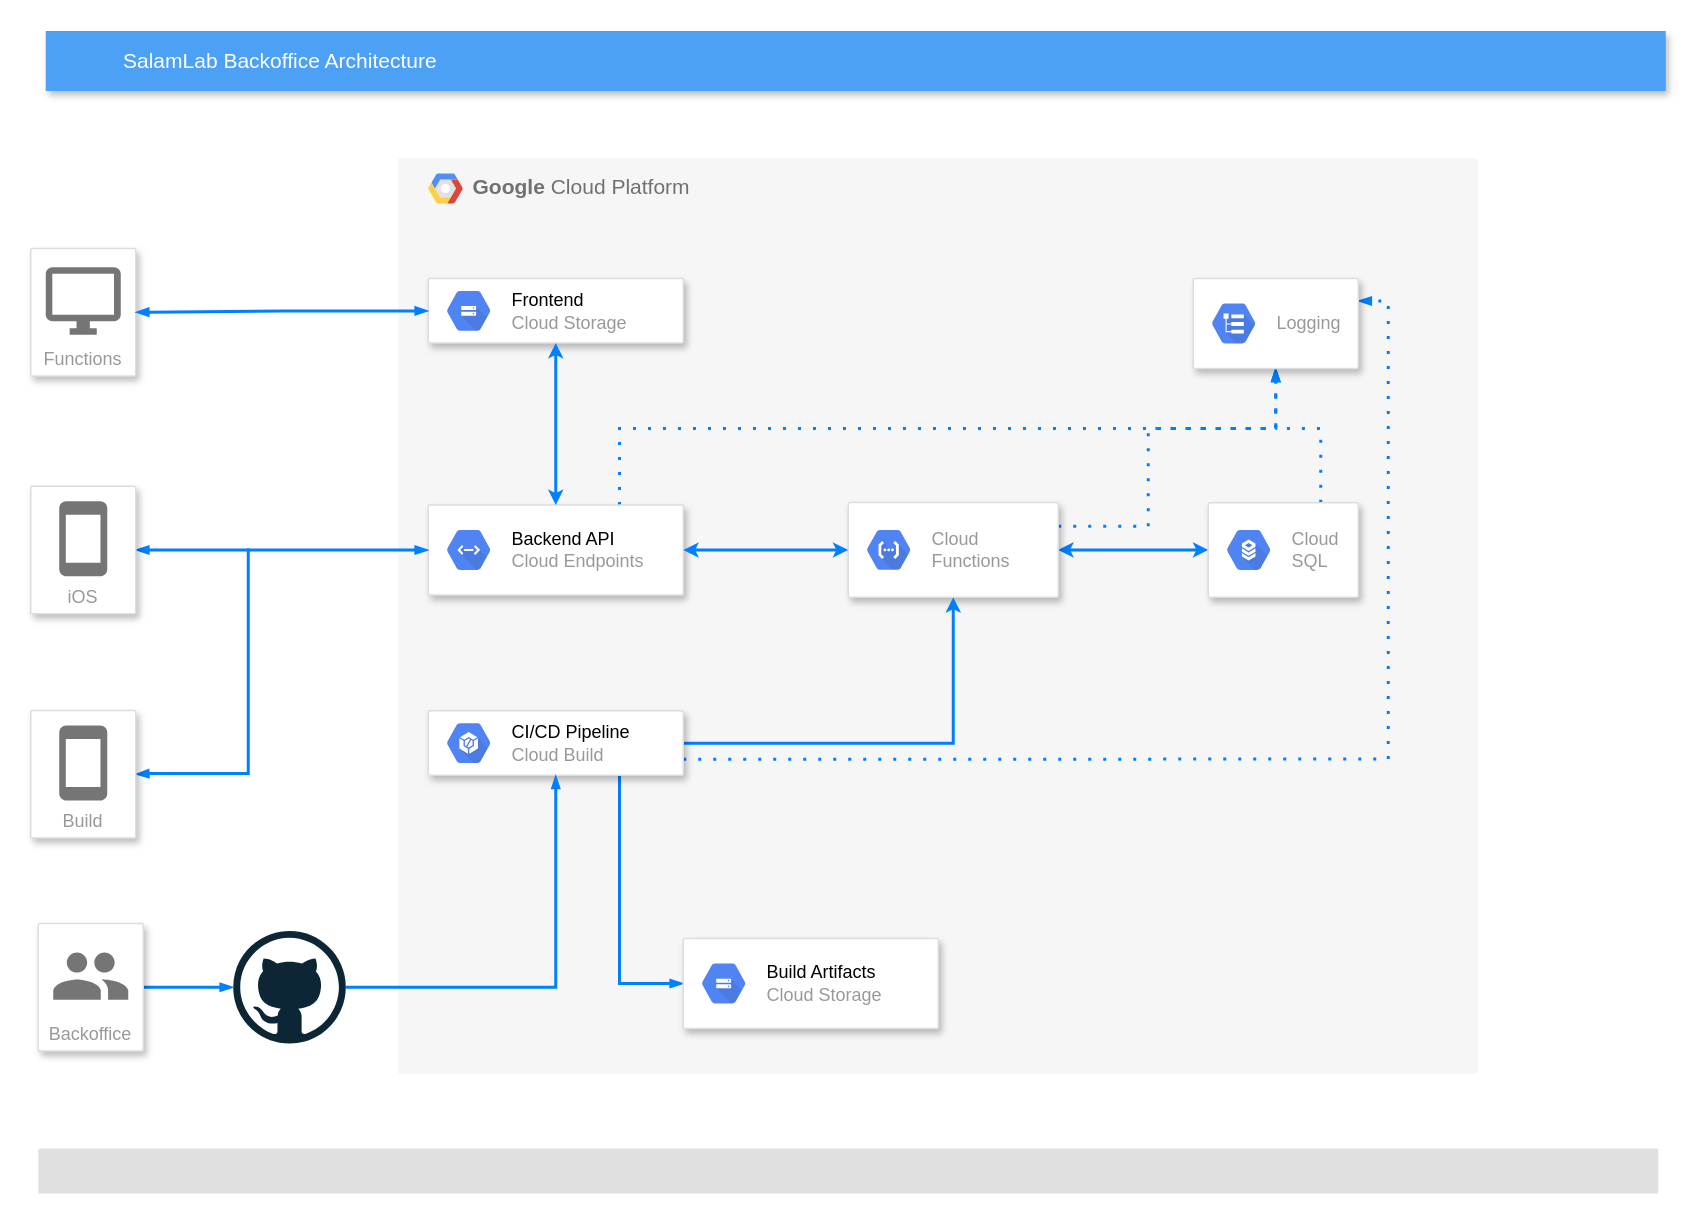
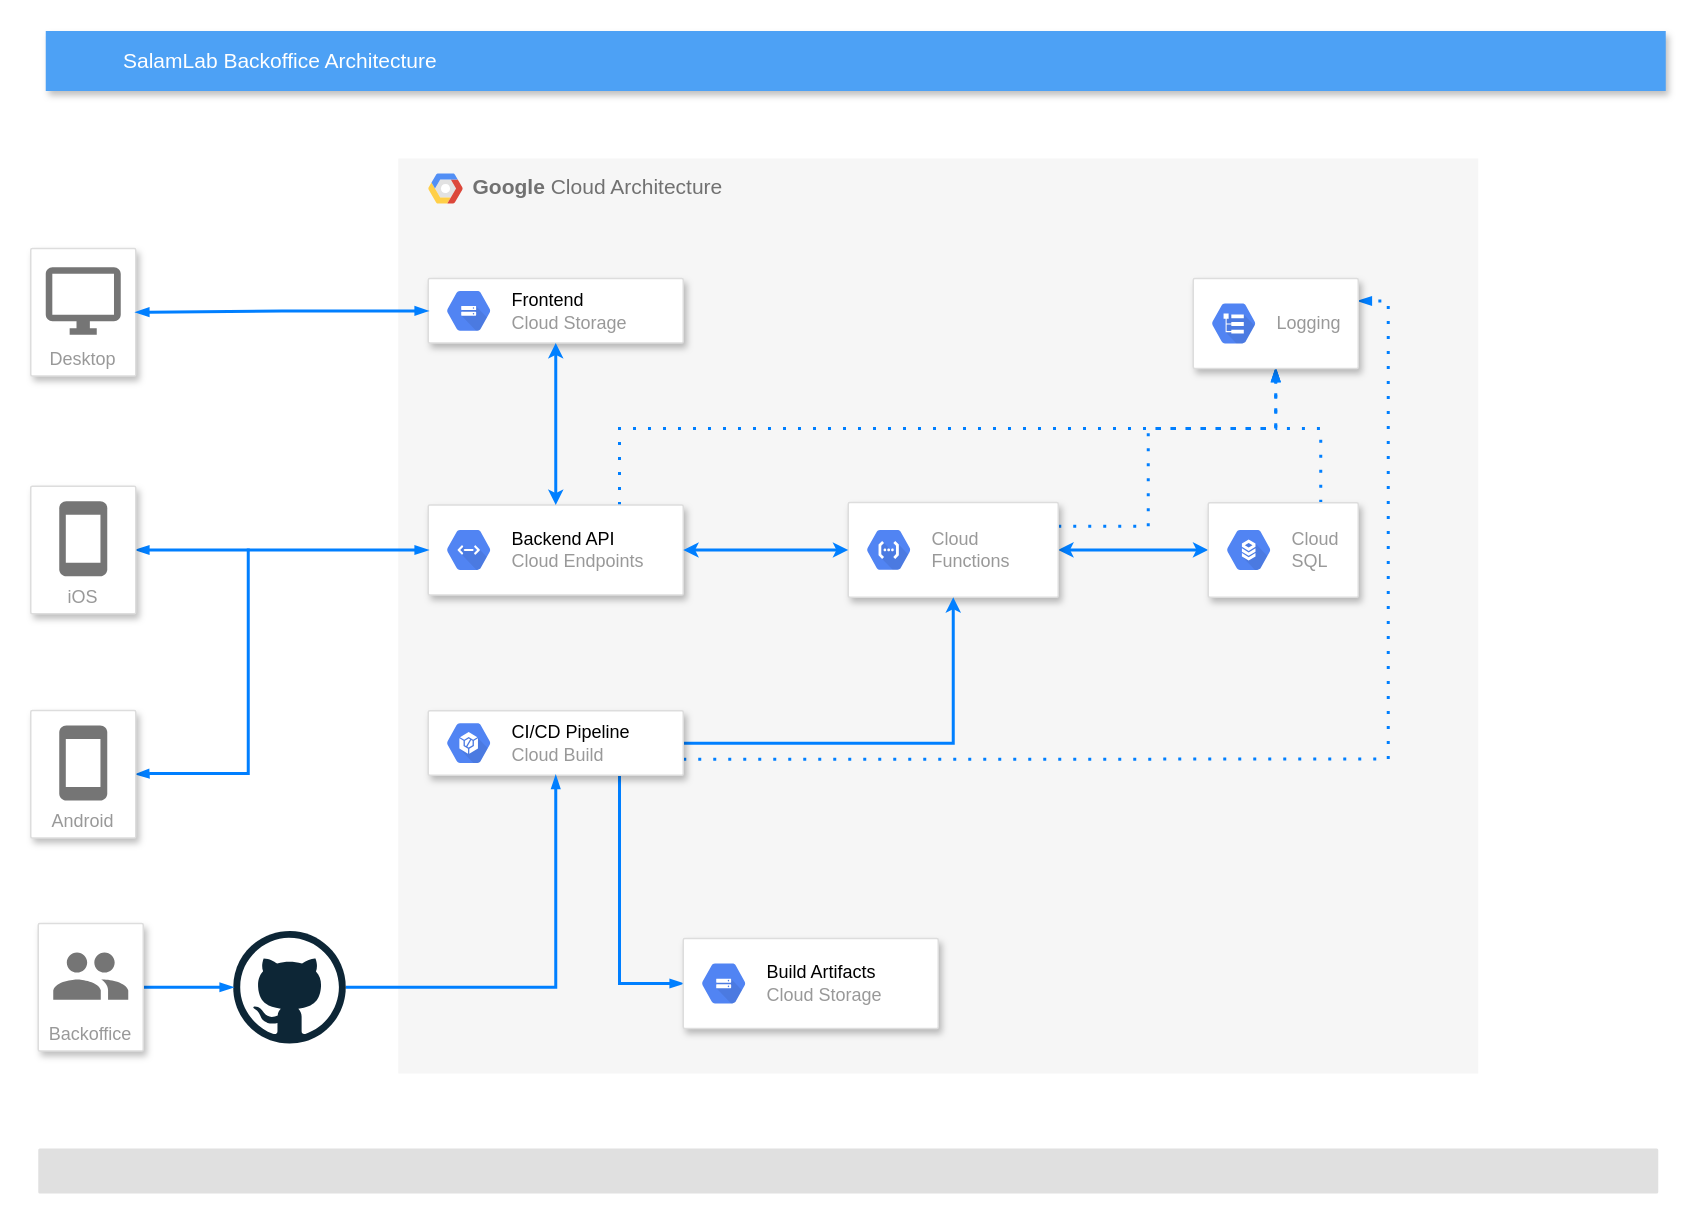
node "Google Cloud Platform": label "Google Cloud Platform" -> "Google Cloud Architecture"
node "Functions": label "Functions" -> "Desktop"
node "Build": label "Build" -> "Android"
